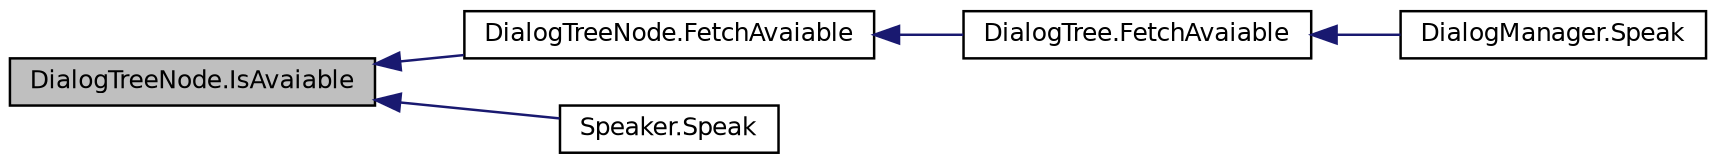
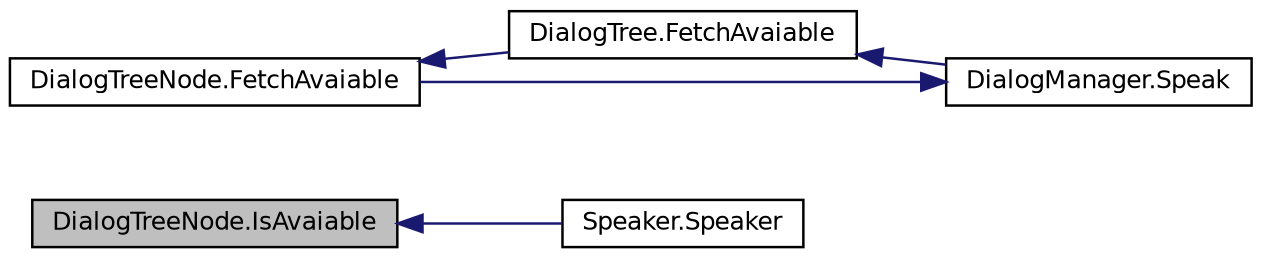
edge "DialogTreeNode.FetchAvaiable" -> "DialogTreeNode.IsAvaiable": now "DialogTreeNode.FetchAvaiable" -> "DialogManager.Speak"
node "Speaker.Speak": label "Speaker.Speak" -> "Speaker.Speaker"
